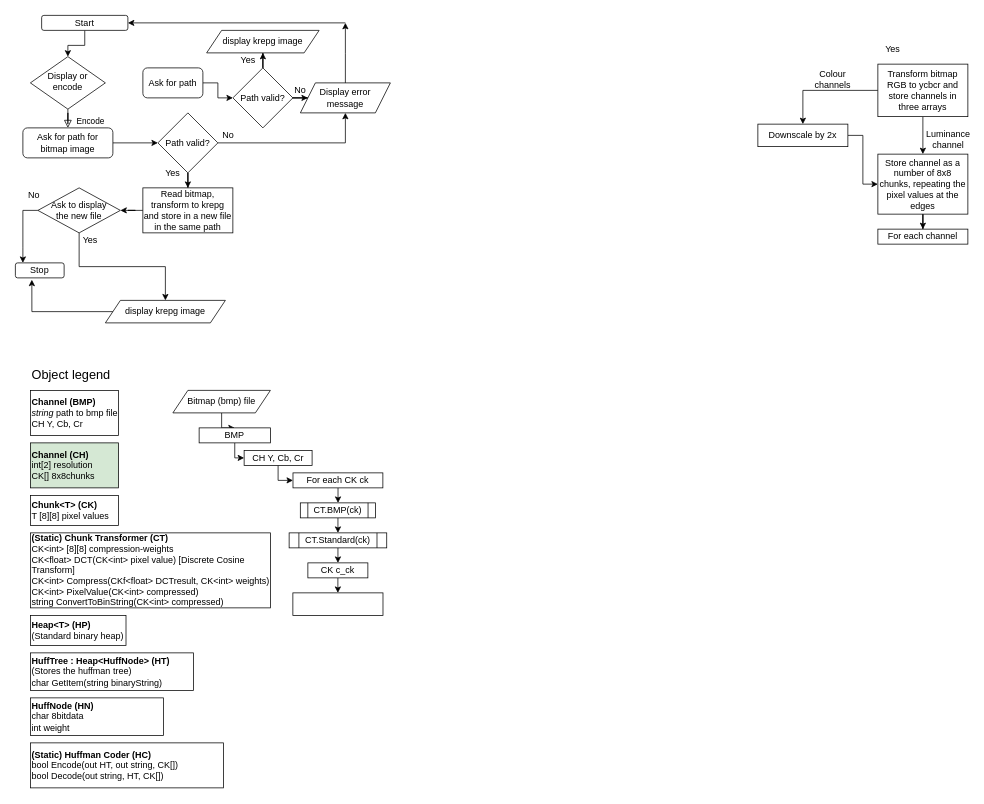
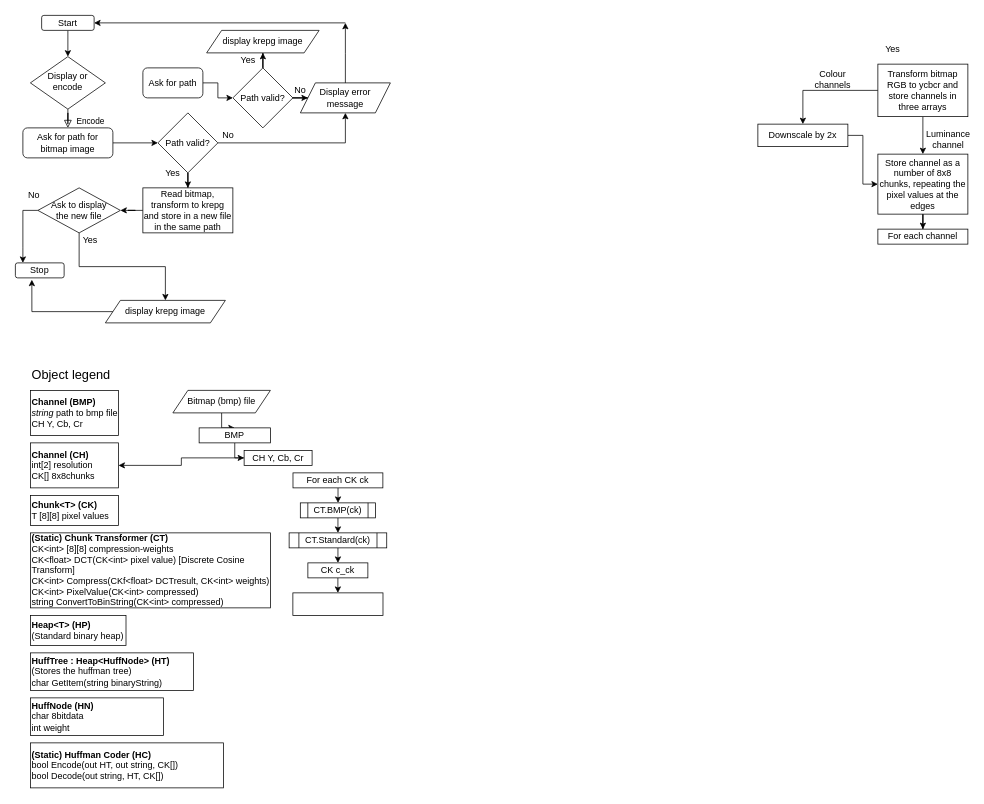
node "Start": size 86x15 -> 53x15
node "Channel (CH) int[2] resolution CK[] 8x8chunks": fillcolor #d5e8d4 -> #ffffff
edge "CH Y, Cb, Cr" -> "For each CK ck": now "CH Y, Cb, Cr" -> "Channel (CH) int[2] resolution CK[] 8x8chunks"
